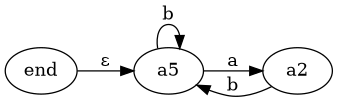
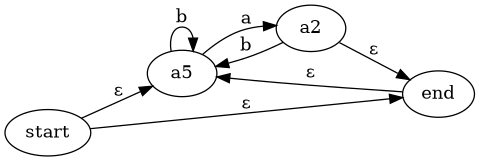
edge "a2" -> "end": added, label "ε"
node "start": added
